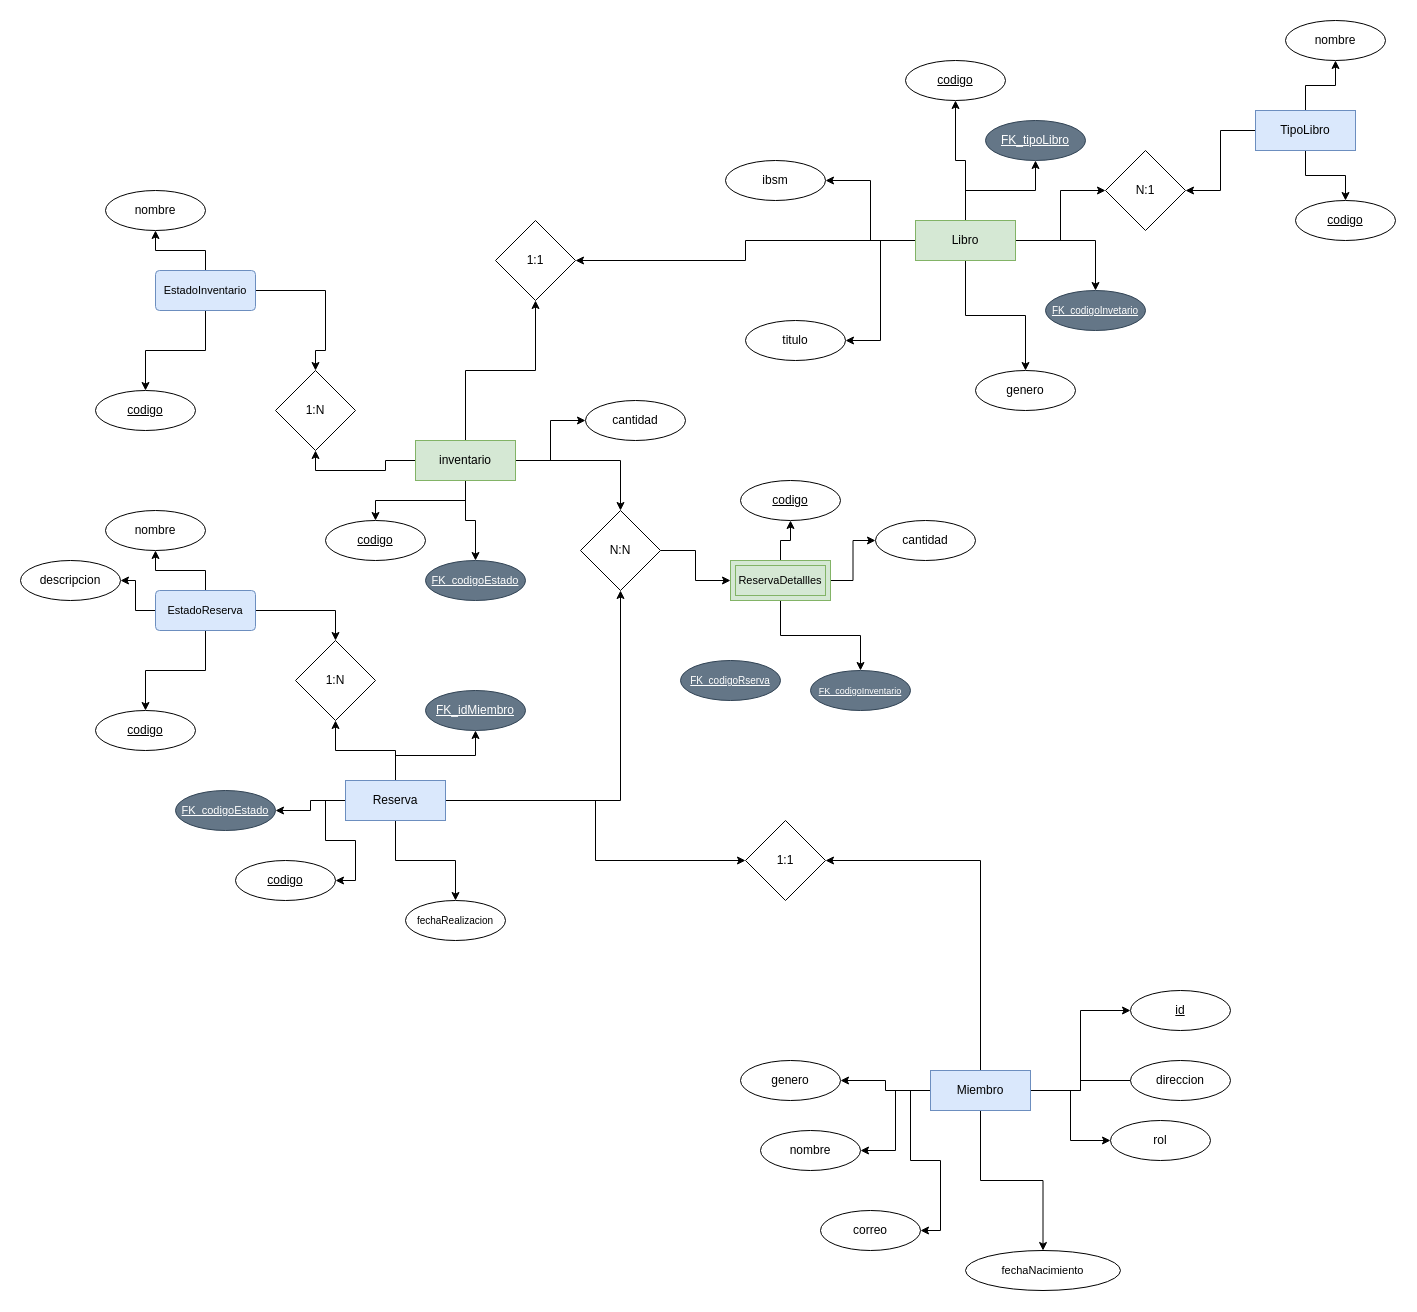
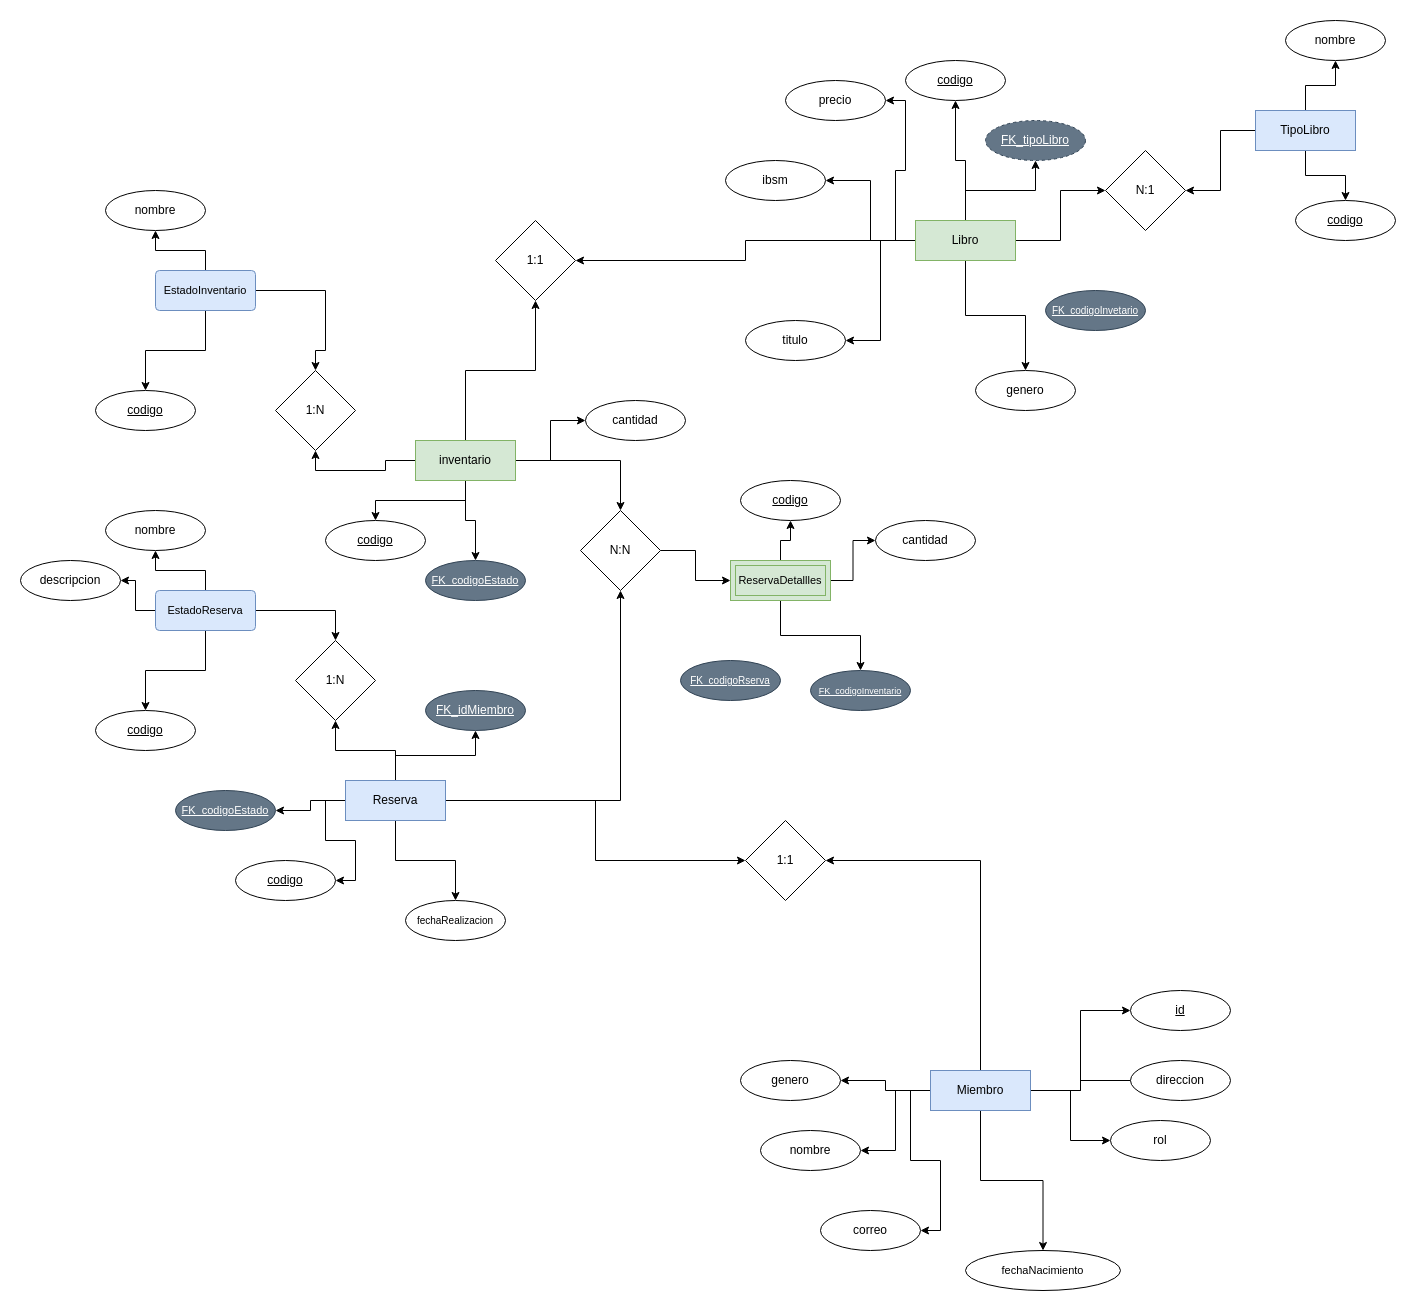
node "precio": added
node "FK_tipoLibro": style solid -> dashed
edge "Libro" -> "precio": added
edge "Libro" -> "FK_codigoInvetario": removed
